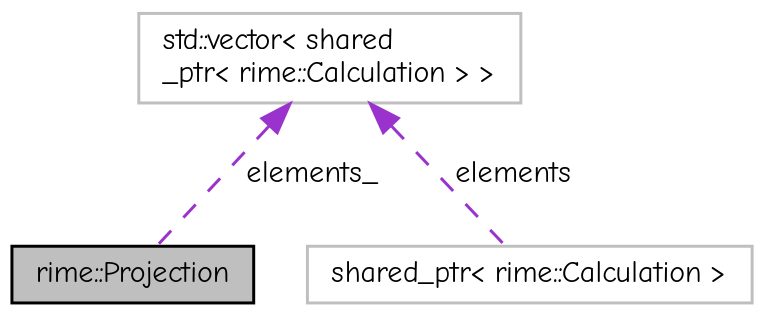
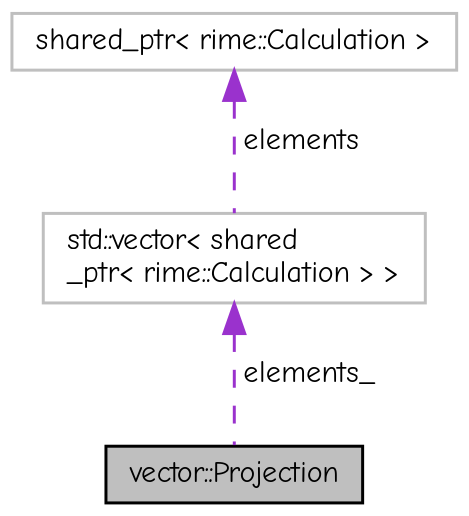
edge "shared_ptr< rime::Calculation >" -> "std::vector< shared _ptr< rime::Calculation > >": reversed
node "rime::Projection": label "rime::Projection" -> "vector::Projection"
